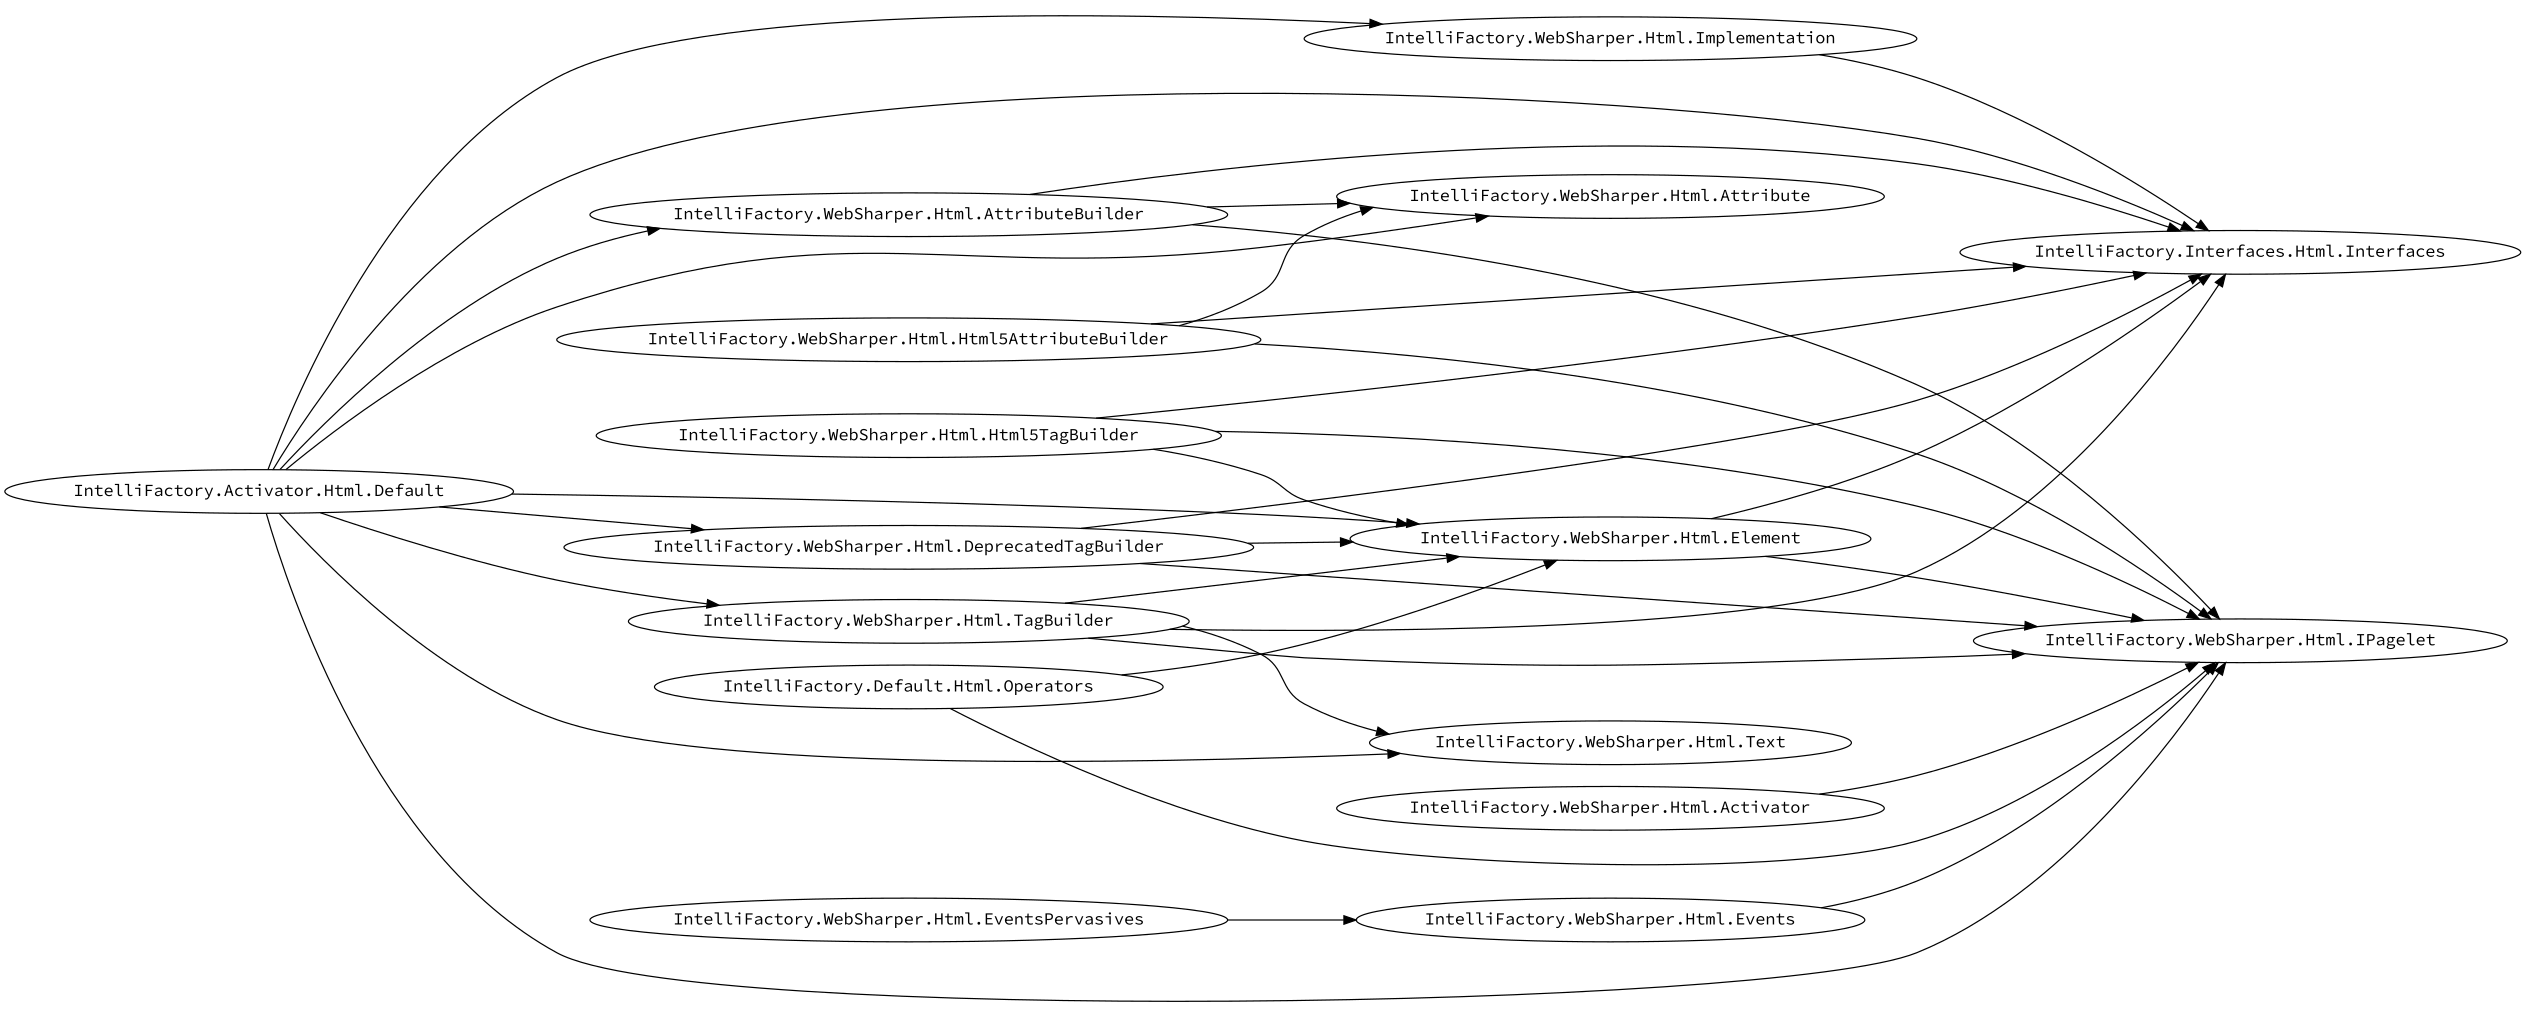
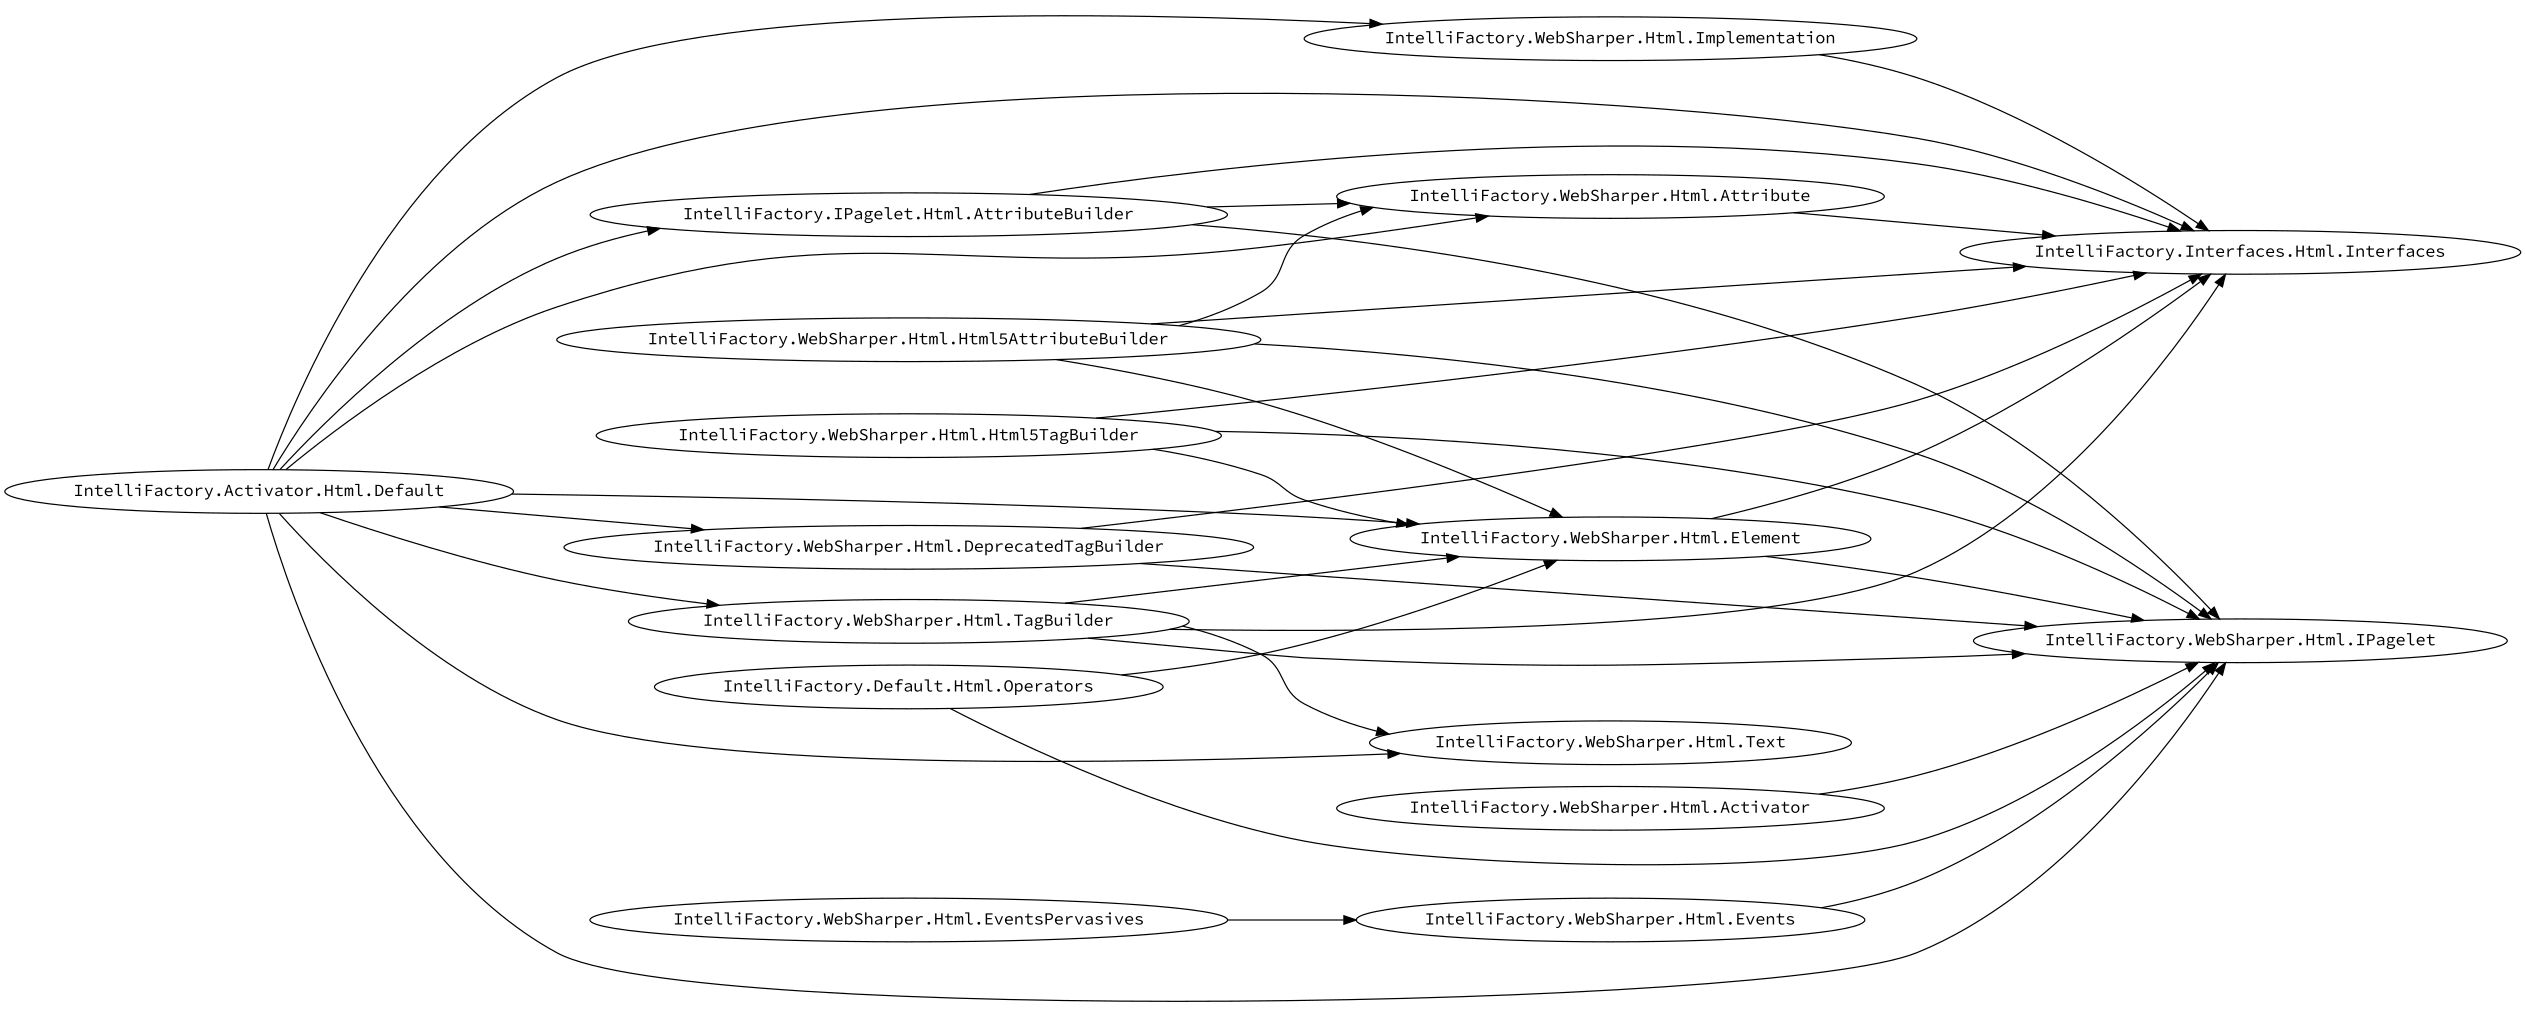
node "IntelliFactory.WebSharper.Html.AttributeBuilder": label "IntelliFactory.WebSharper.Html.AttributeBuilder" -> "IntelliFactory.IPagelet.Html.AttributeBuilder"
edge "IntelliFactory.WebSharper.Html.Attribute" -> "IntelliFactory.Interfaces.Html.Interfaces": added
edge "IntelliFactory.WebSharper.Html.DeprecatedTagBuilder" -> "IntelliFactory.WebSharper.Html.Element": now "IntelliFactory.WebSharper.Html.Html5AttributeBuilder" -> "IntelliFactory.WebSharper.Html.Element"
